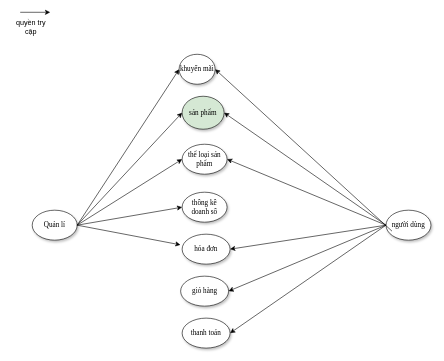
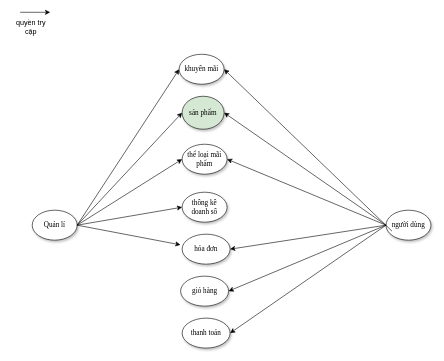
node "khuyến mãi": size 36x30 -> 45x30
node "thể loại sản phẩm": label "thể loại sản phẩm" -> "thể loại mãi phẩm"
